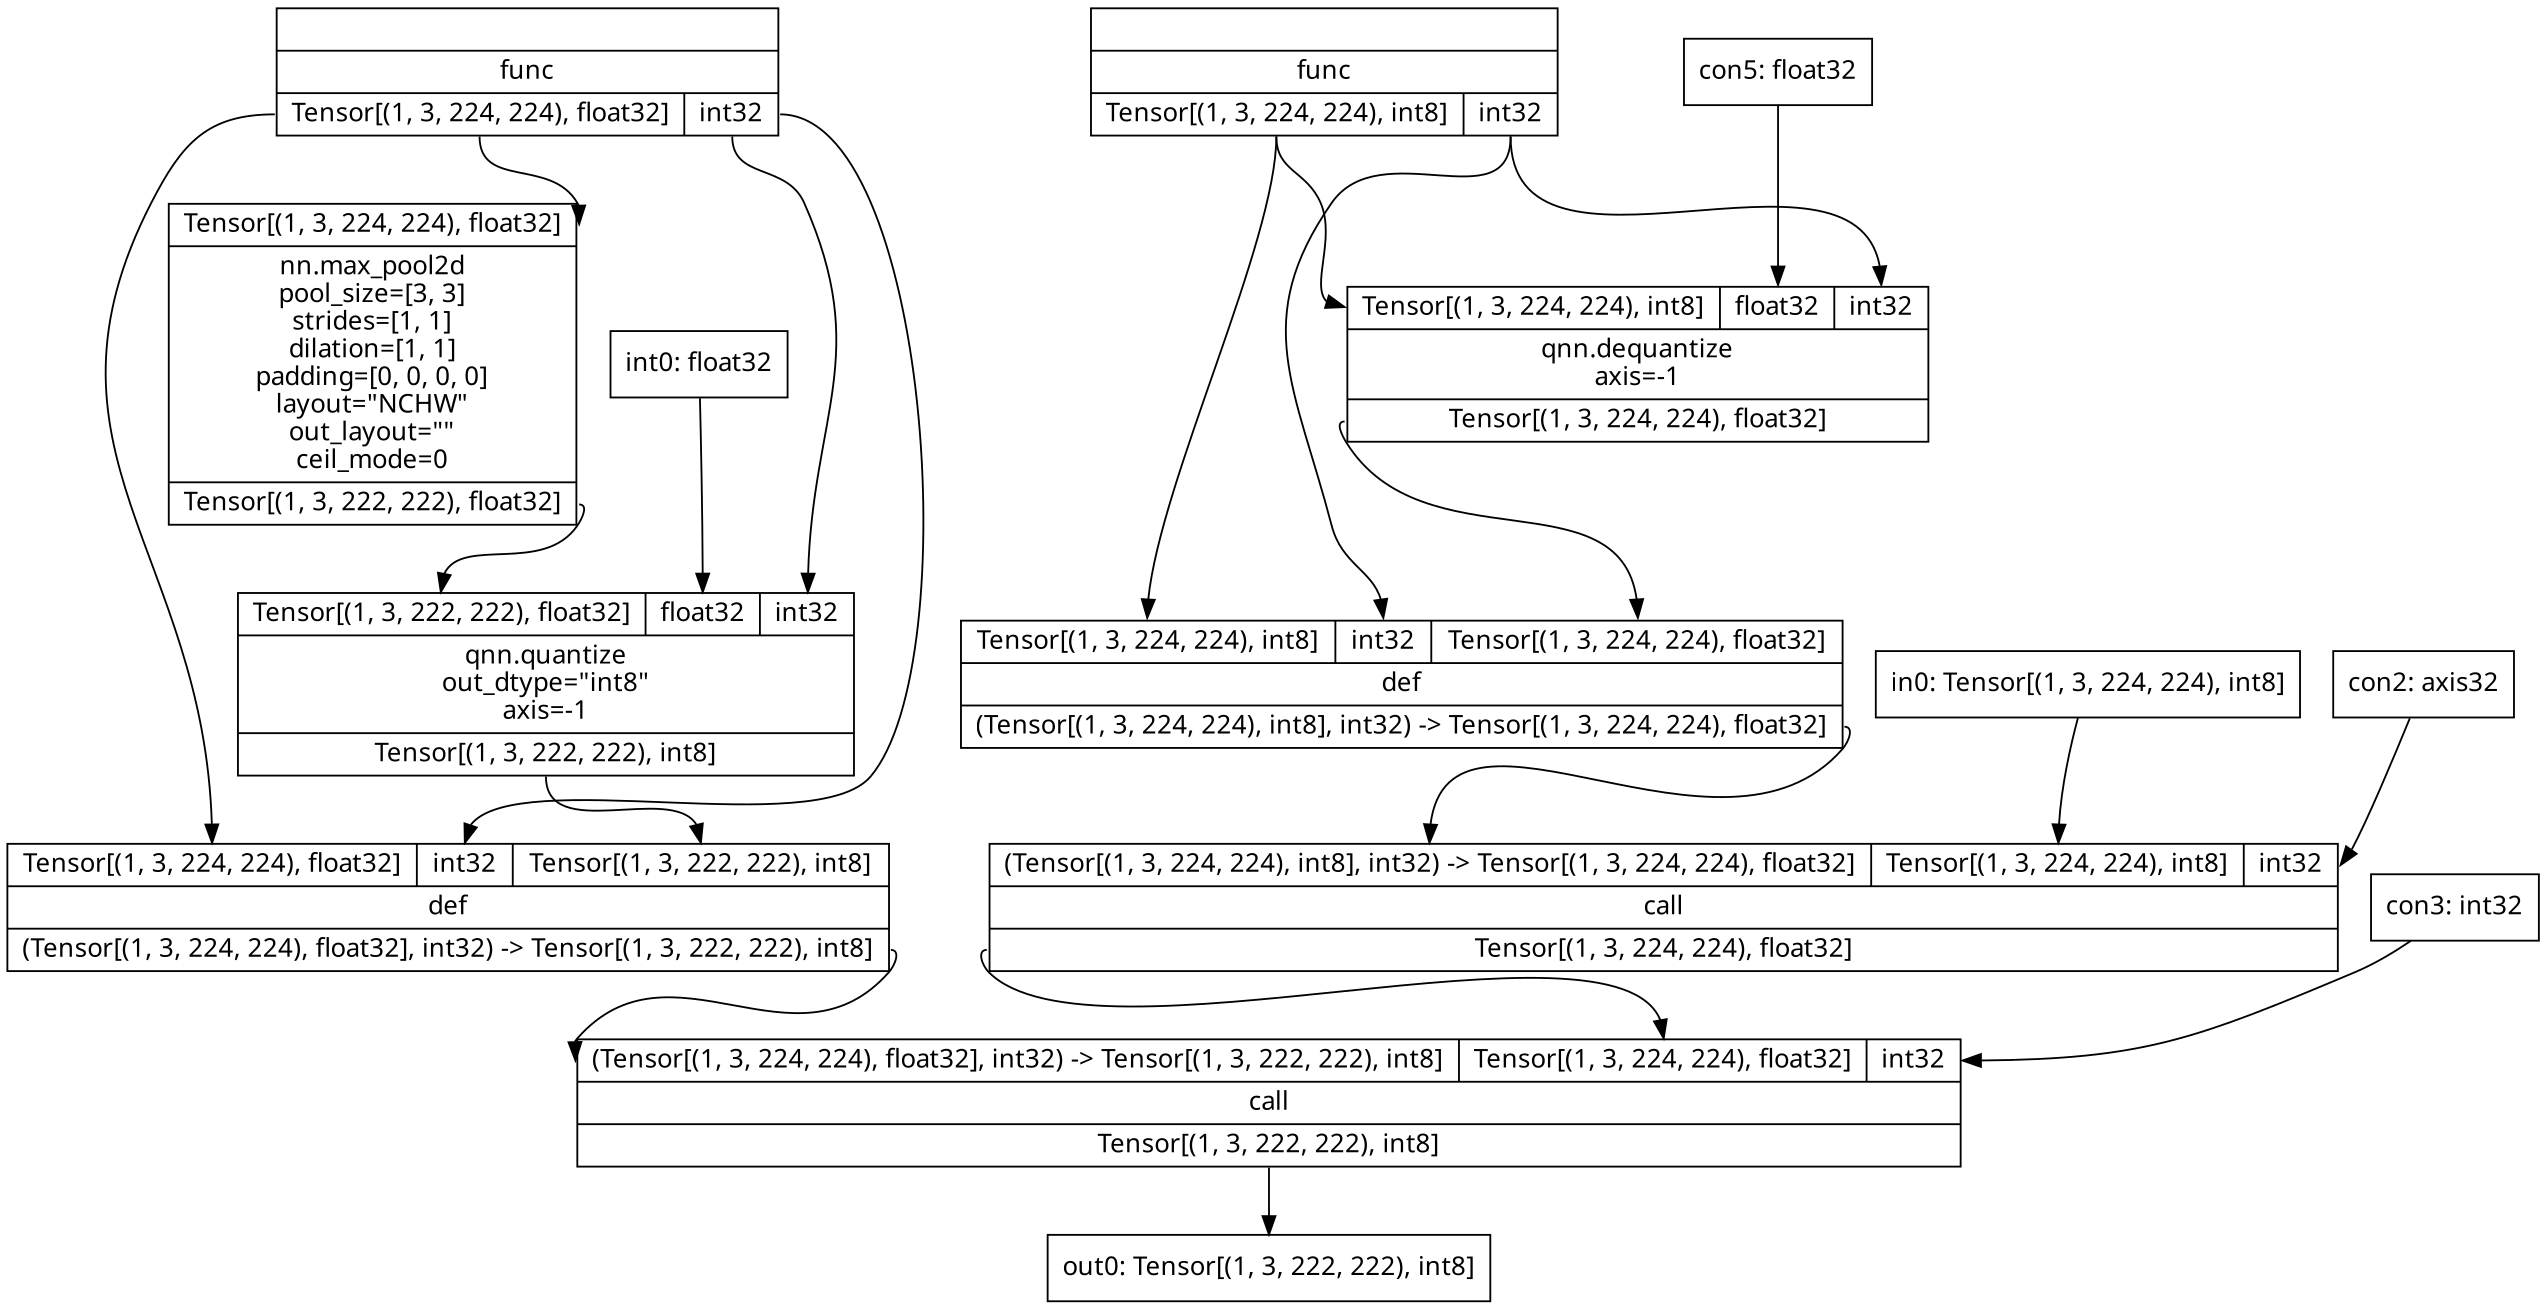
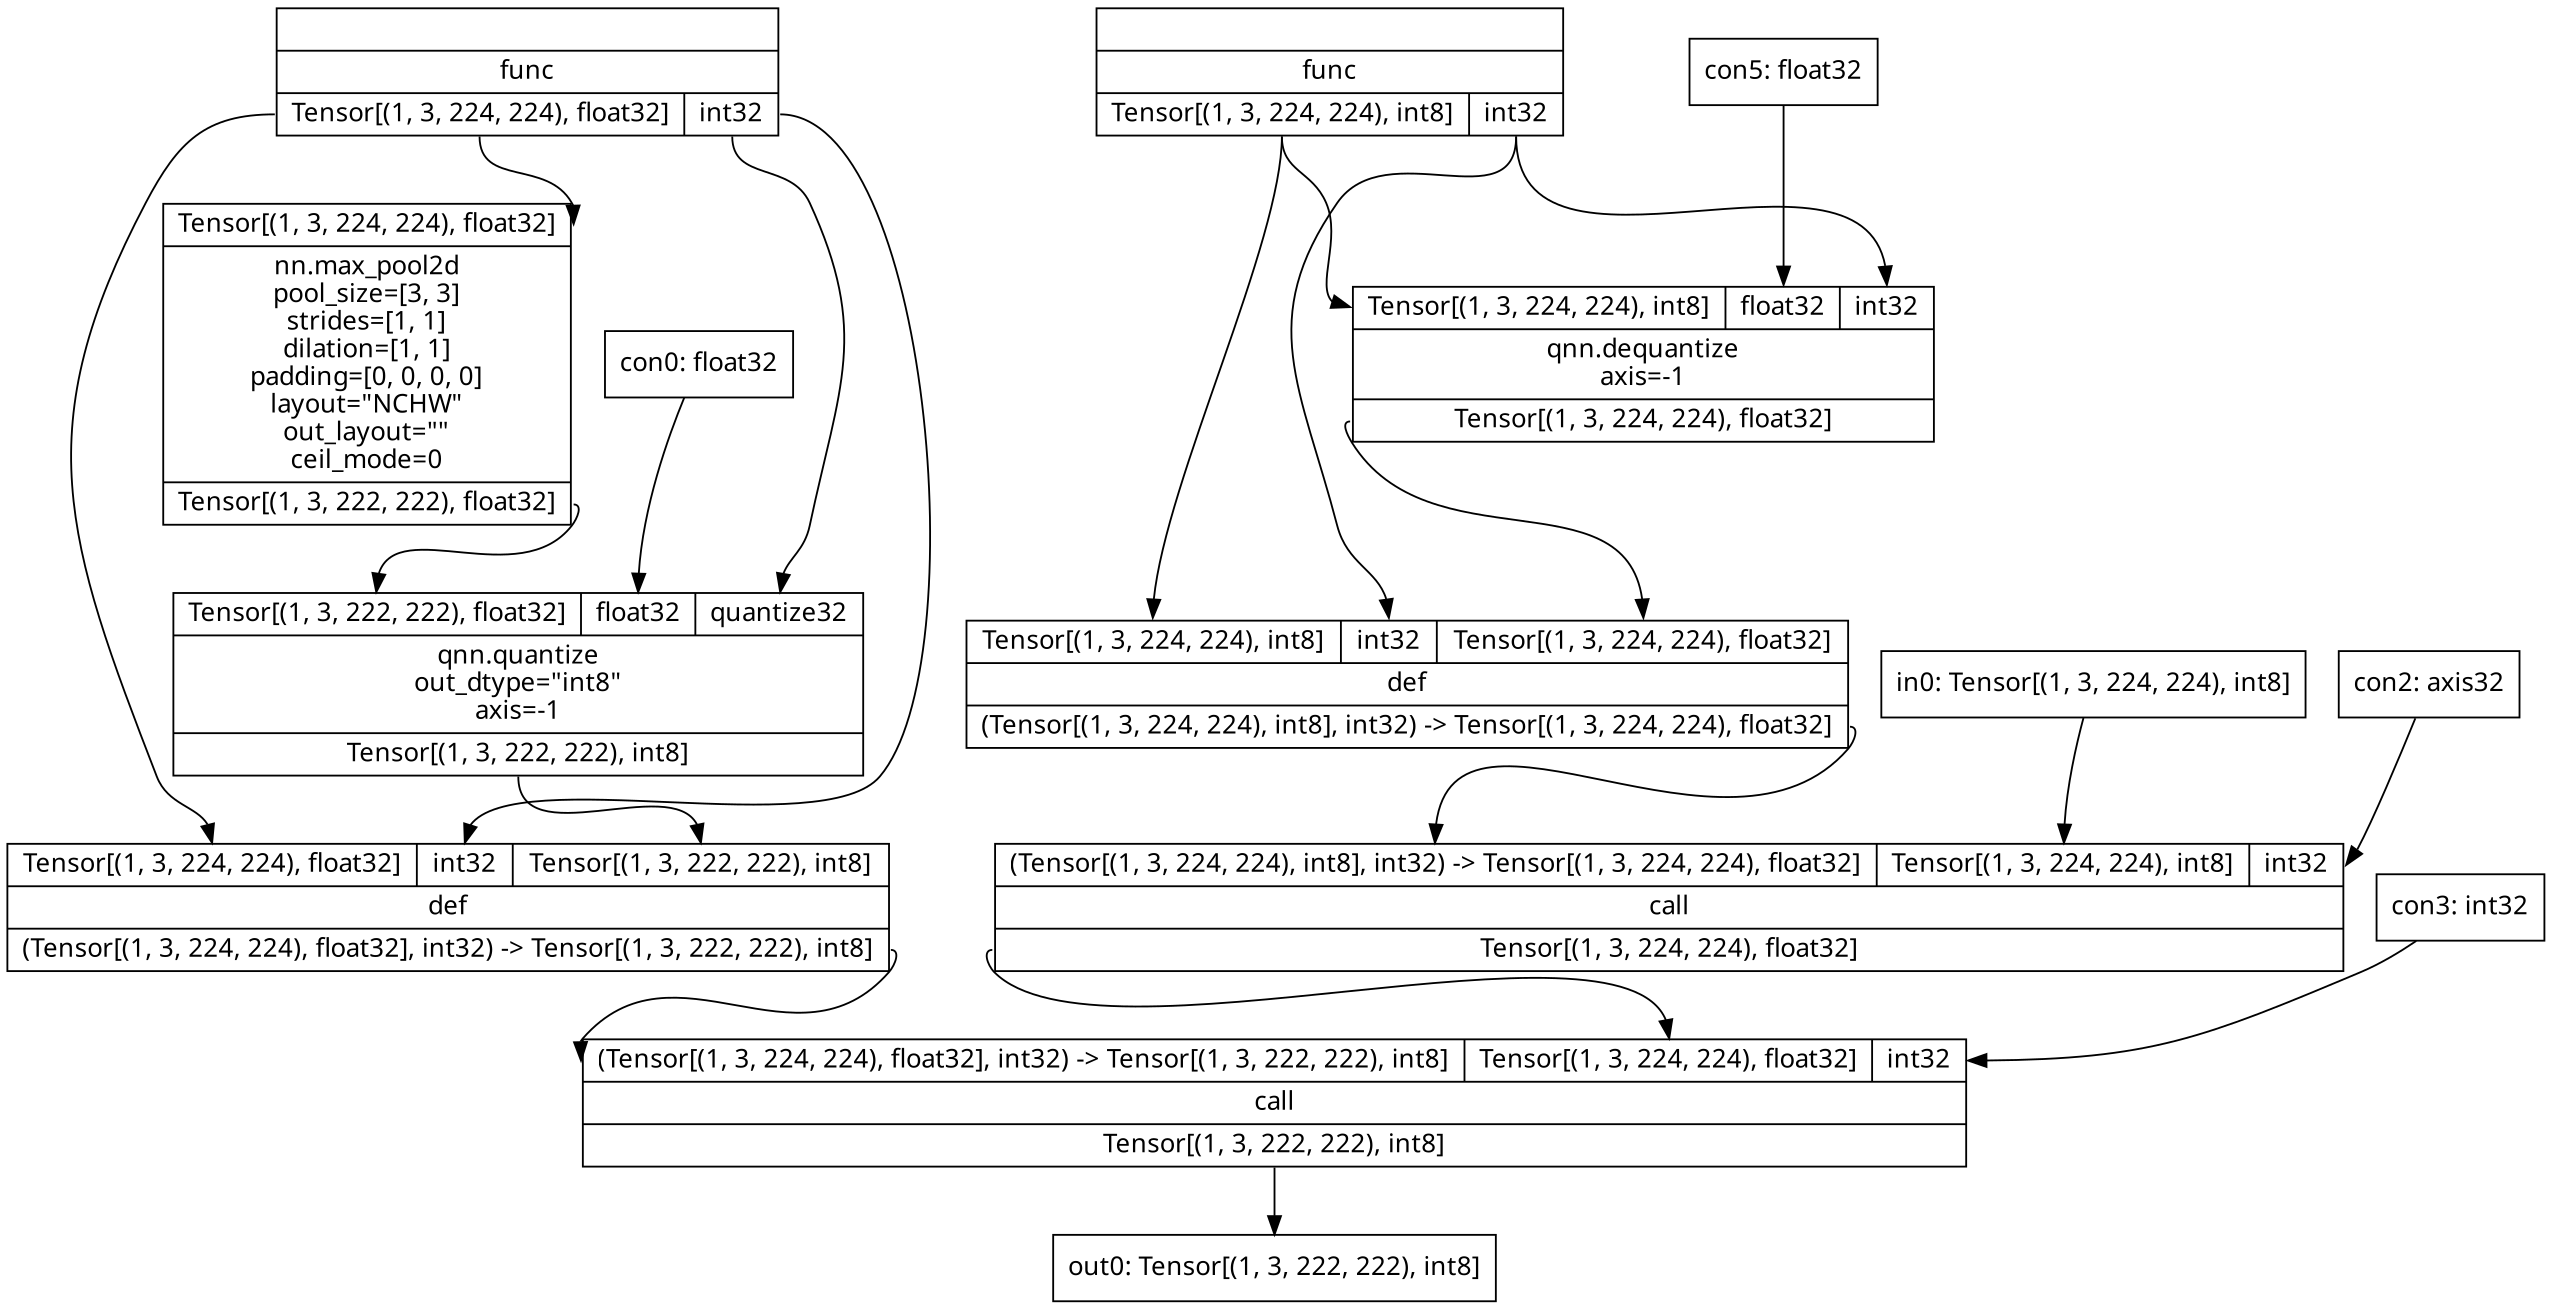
node "int0: float32": label "int0: float32" -> "con0: float32"
node "Tensor[(1, 3, 222, 222), float32]": text "int32" -> "quantize32"
